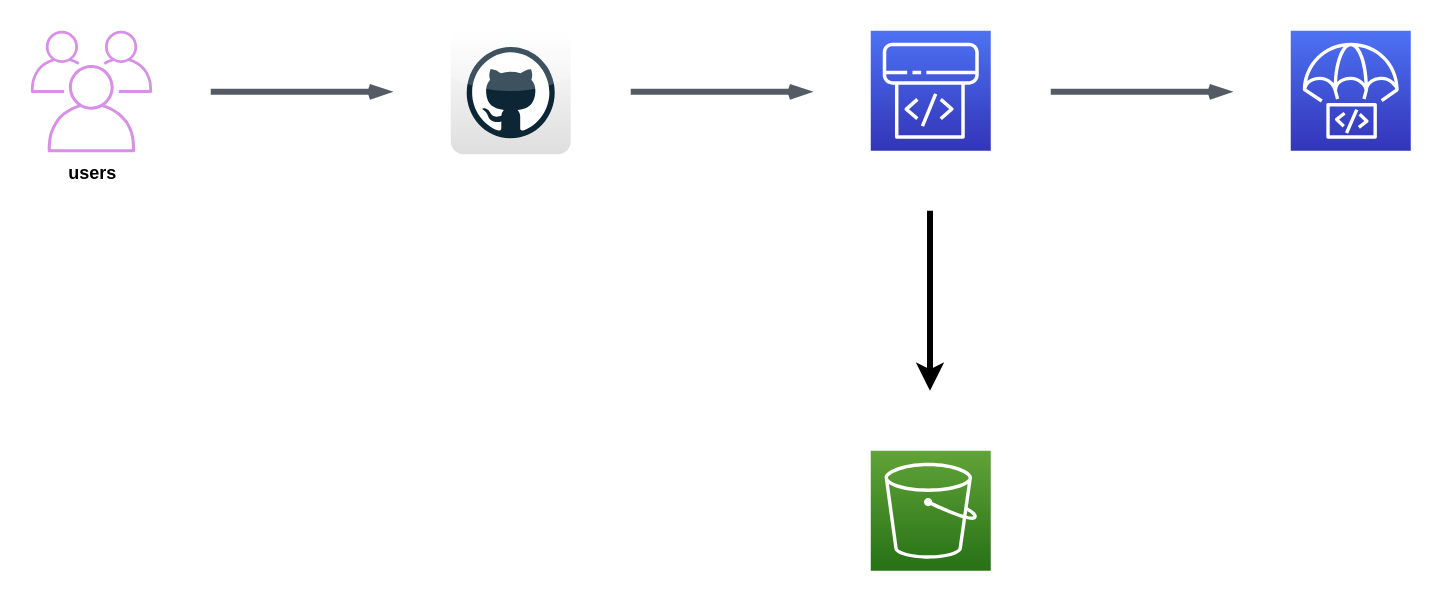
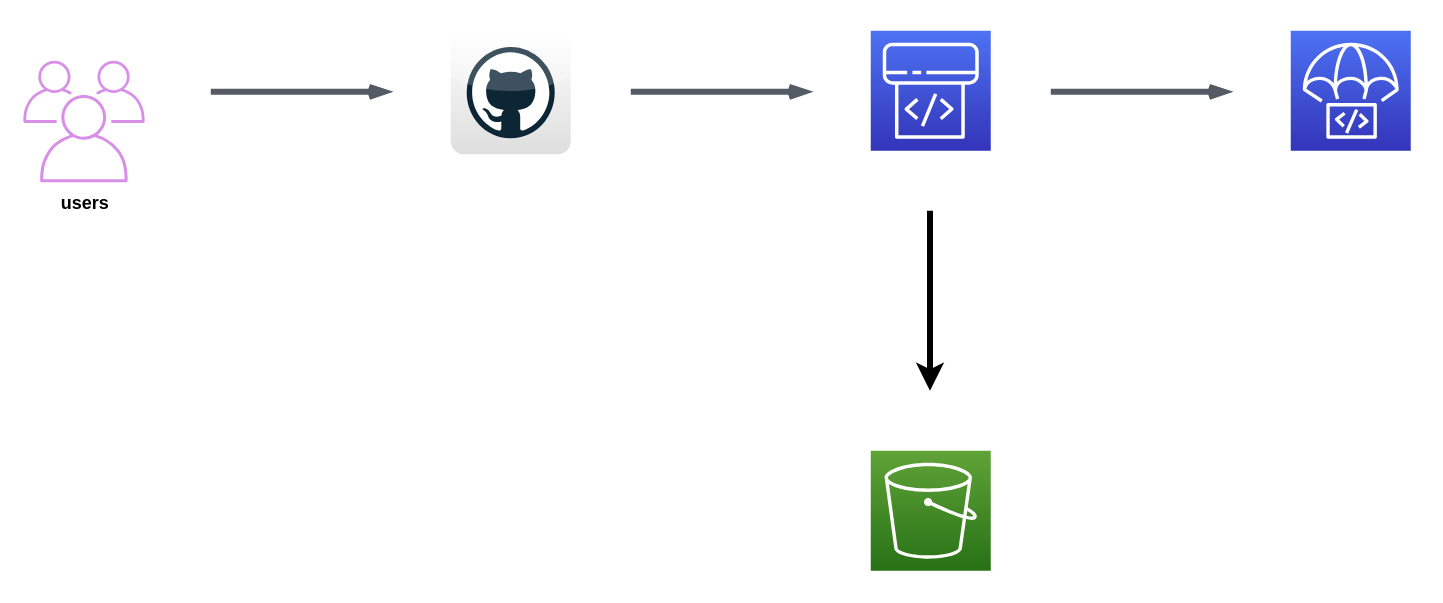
node "users": moved (92, 92) -> (84, 122)
